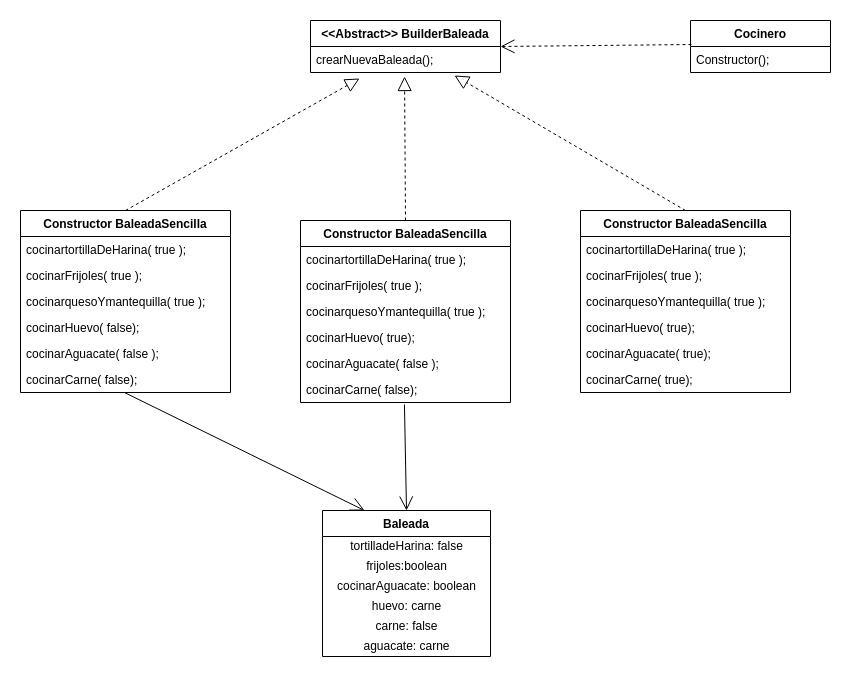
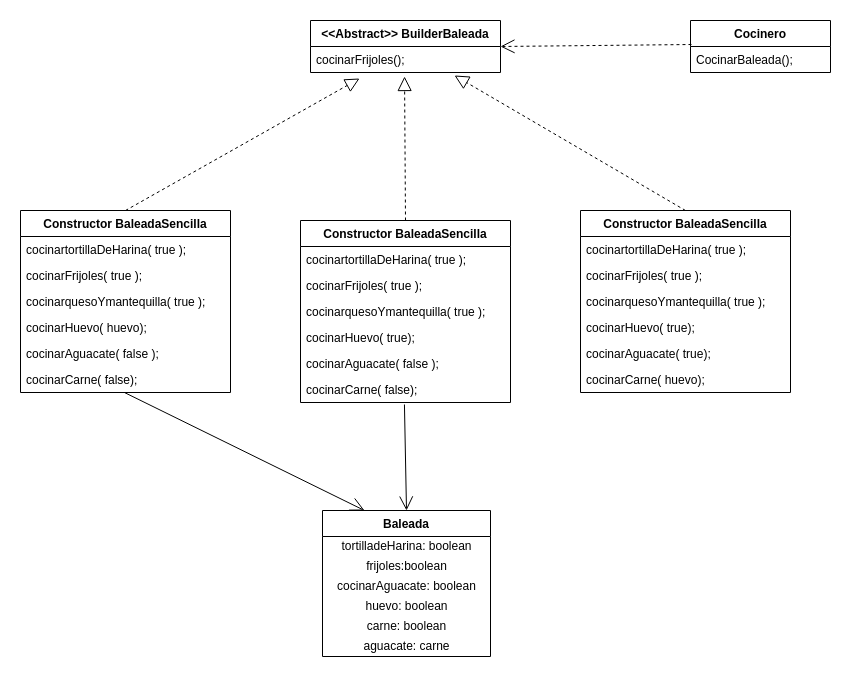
node "crearNuevaBaleada();": label "crearNuevaBaleada();" -> "cocinarFrijoles();"
node "Constructor();": label "Constructor();" -> "CocinarBaleada();"
node "cocinarHuevo( false);": label "cocinarHuevo( false);" -> "cocinarHuevo( huevo);"
node "cocinarCarne( true);": label "cocinarCarne( true);" -> "cocinarCarne( huevo);"
node "tortilladeHarina: false": label "tortilladeHarina: false" -> "tortilladeHarina: boolean"
node "huevo: carne": label "huevo: carne" -> "huevo: boolean"
node "carne: false": label "carne: false" -> "carne: boolean"
